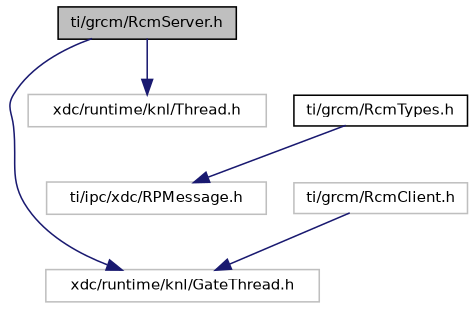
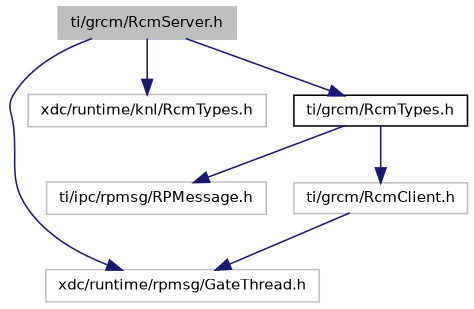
node "ti/grcm/RcmServer.h": color black -> grey75
edge "ti/grcm/RcmServer.h" -> "ti/grcm/RcmTypes.h": added
node "xdc/runtime/knl/Thread.h": label "xdc/runtime/knl/Thread.h" -> "xdc/runtime/knl/RcmTypes.h"
edge "ti/grcm/RcmTypes.h" -> "ti/grcm/RcmClient.h": added
node "ti/ipc/xdc/RPMessage.h": label "ti/ipc/xdc/RPMessage.h" -> "ti/ipc/rpmsg/RPMessage.h"
node "xdc/runtime/knl/GateThread.h": label "xdc/runtime/knl/GateThread.h" -> "xdc/runtime/rpmsg/GateThread.h"
